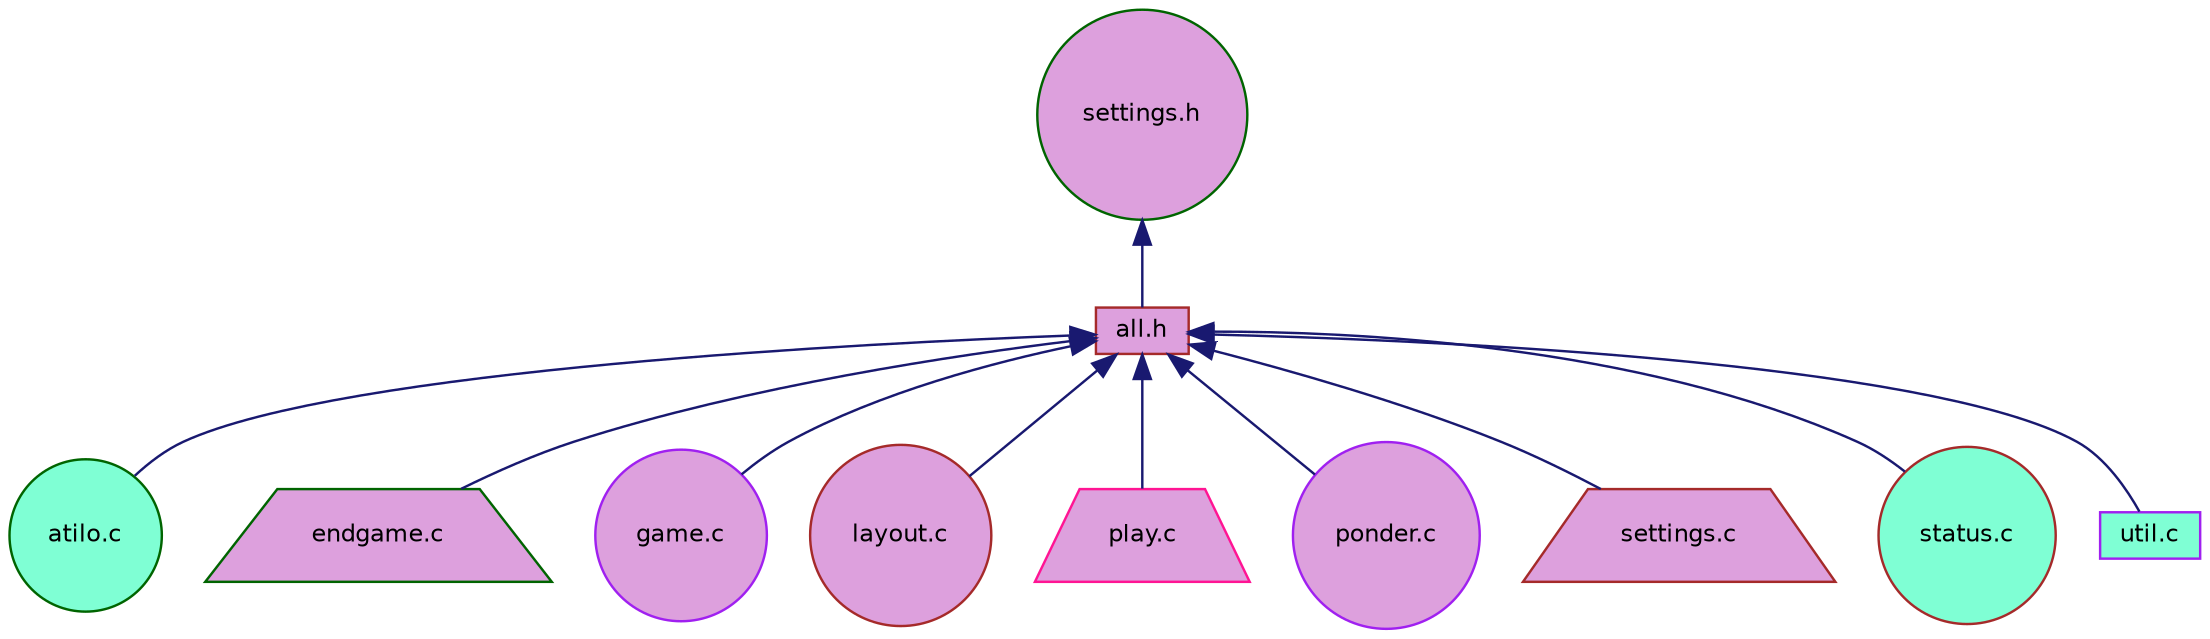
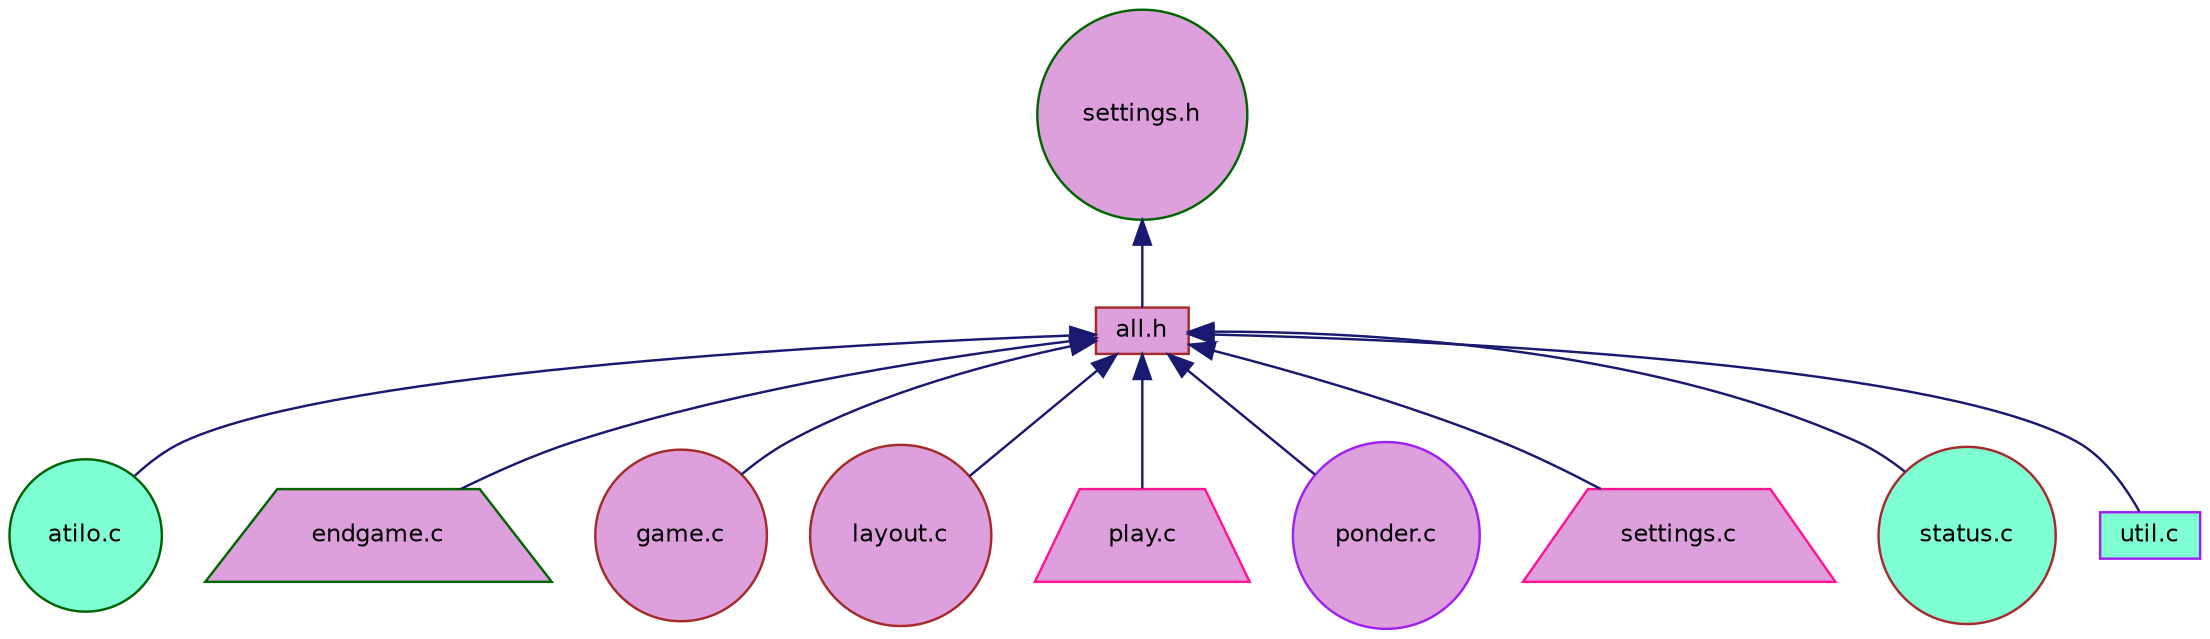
node "game.c": color purple -> brown
node "settings.c": color brown -> deeppink
